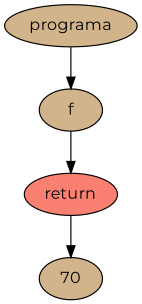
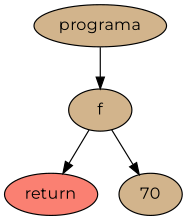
edge "return" -> "70": now "f" -> "70"
